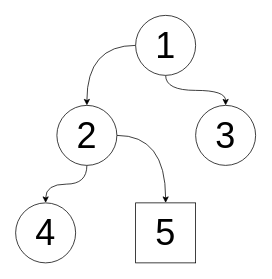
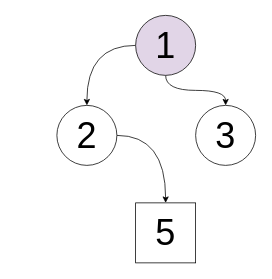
node "1": fillcolor #ffffff -> #e1d5e7
edge "2" -> "4": removed
node "4": removed
